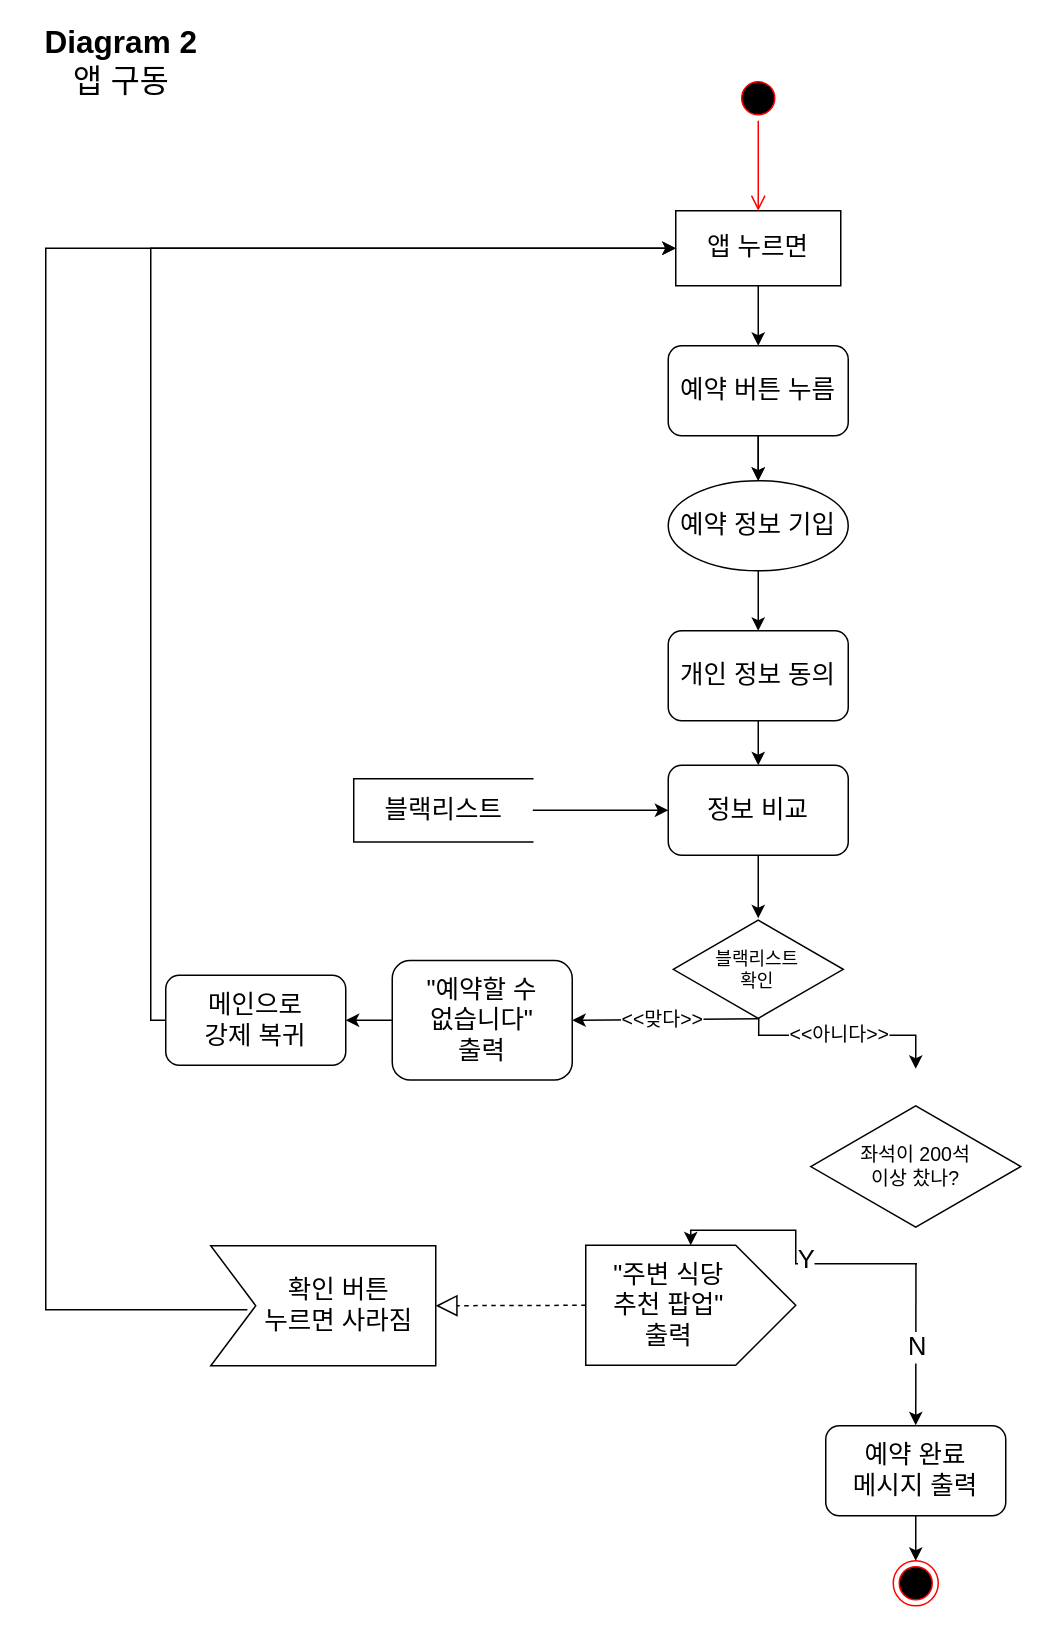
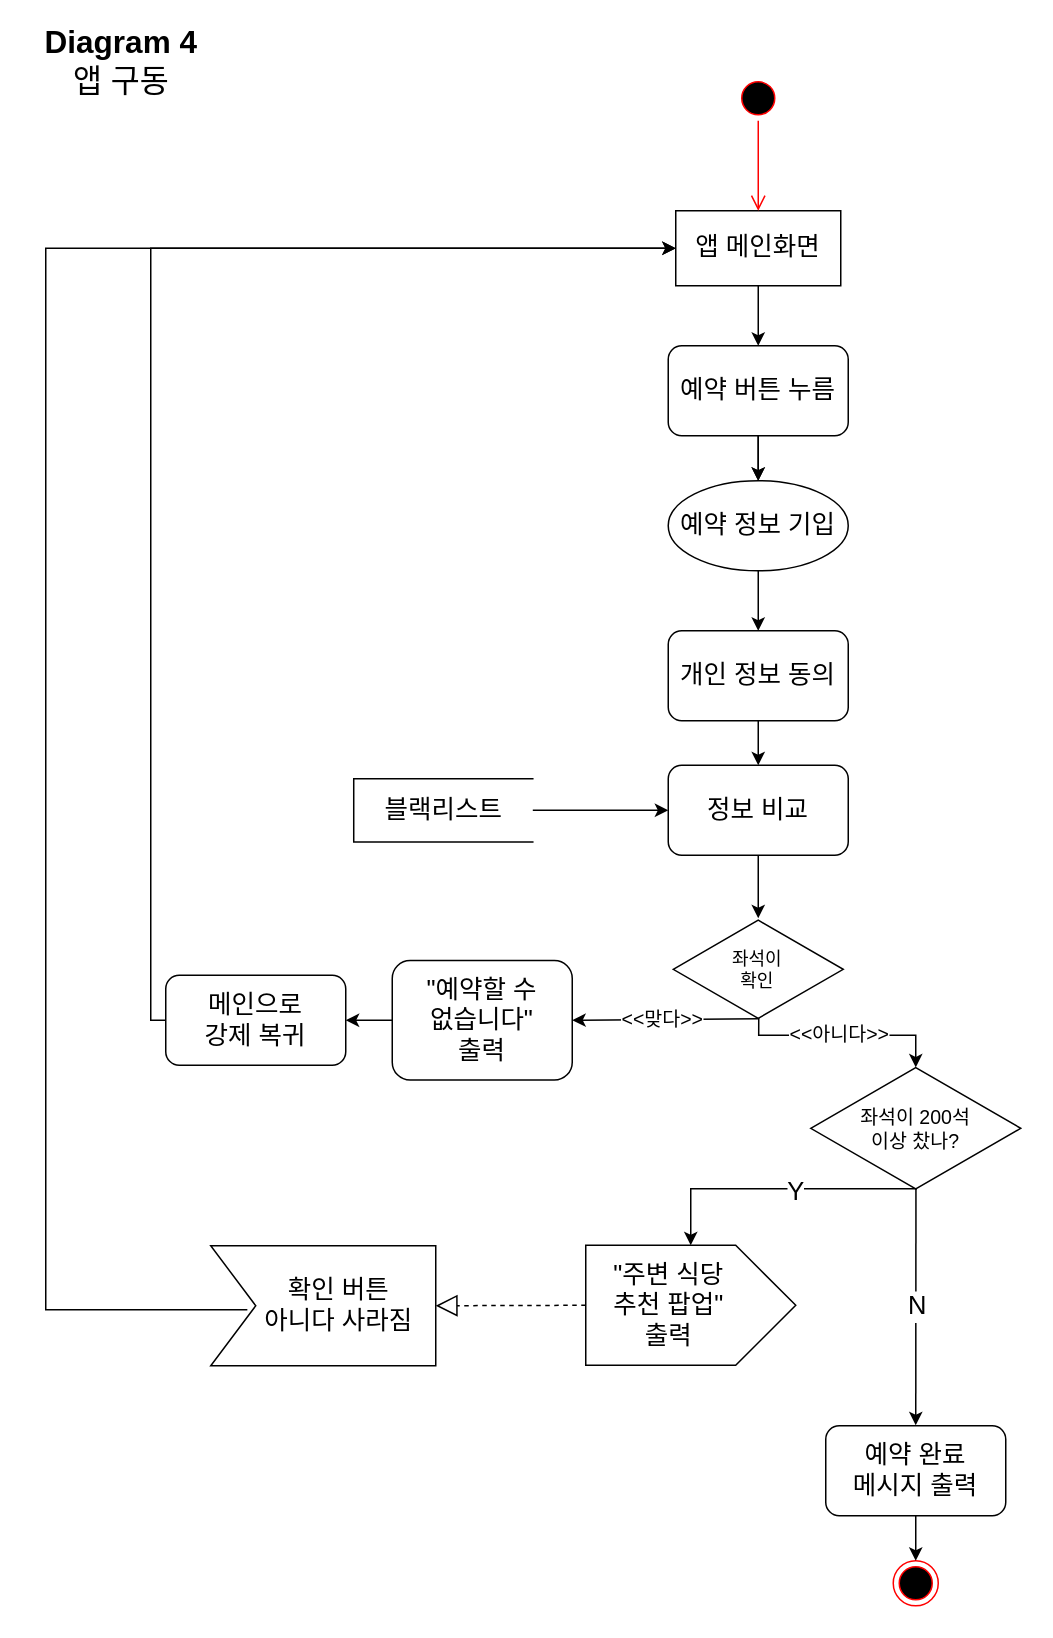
node "Diagram 2 앱 구동": label "Diagram 2 앱 구동" -> "Diagram 4 앱 구동"
node "앱 누르면": label "앱 누르면" -> "앱 메인화면"
node "블랙리스트 확인": label "블랙리스트 확인" -> "좌석이 확인"
node "좌석이 200석이상 찼나?": size 210x203 -> 210x126
node "확인 버튼 누르면 사라짐": label "확인 버튼 누르면 사라짐" -> "확인 버튼 아니다 사라짐"
